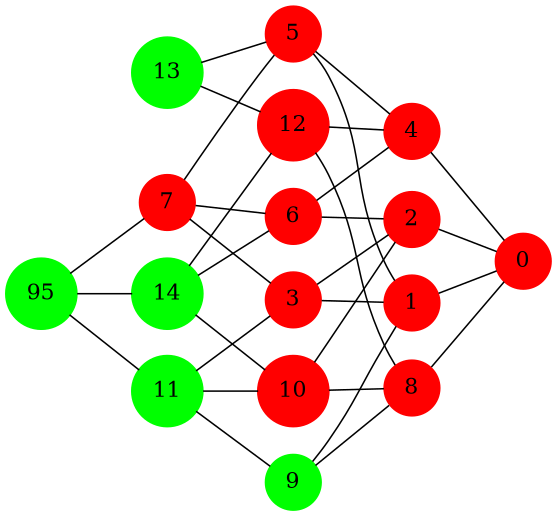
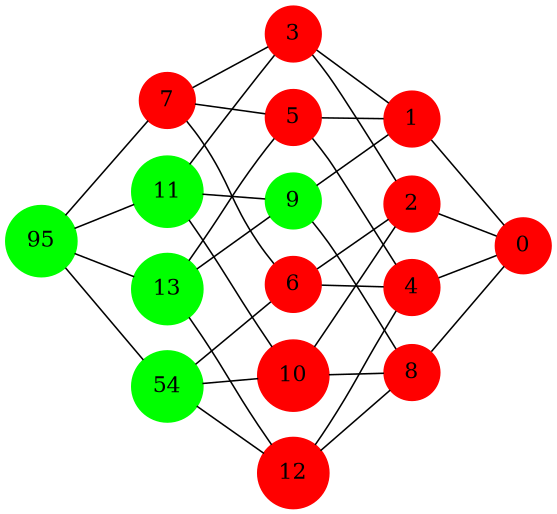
edge "9" -- "13": added
edge "95" -- "13": added
node "14": label "14" -> "54"
